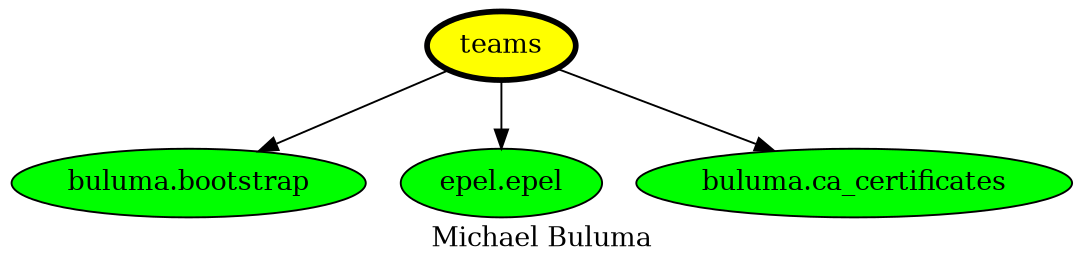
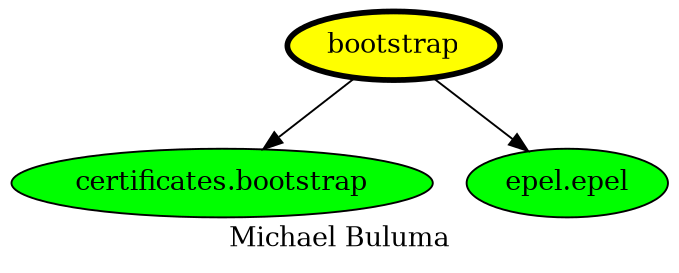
node "teams": label "teams" -> "bootstrap"
node "buluma.bootstrap": label "buluma.bootstrap" -> "certificates.bootstrap"
node "buluma.ca_certificates": removed
